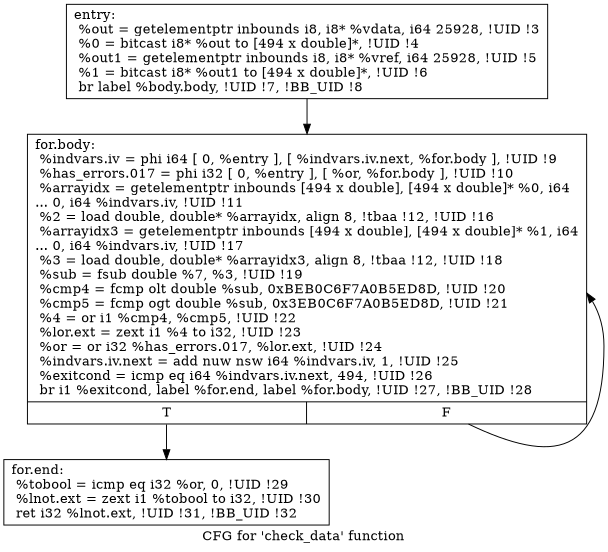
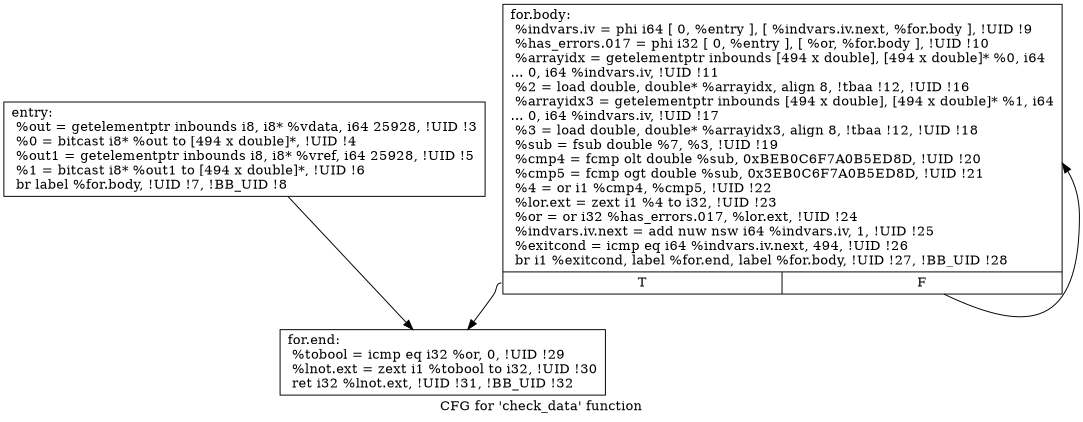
node "entry:": text "br label %body.body, !UID !7, !BB_UID !8" -> "br label %for.body, !UID !7, !BB_UID !8"
edge "entry:" -> "for.body:": now "entry:" -> "for.end:"
